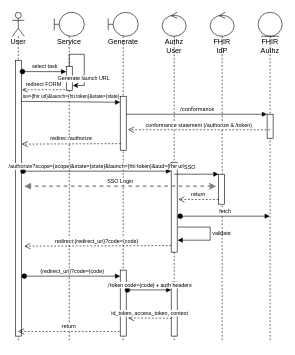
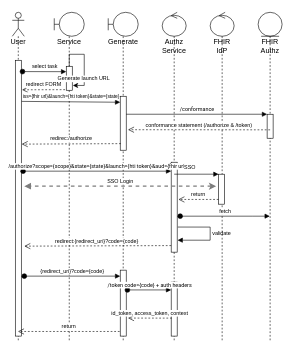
node "Authz User": label "Authz User" -> "Authz Service"
